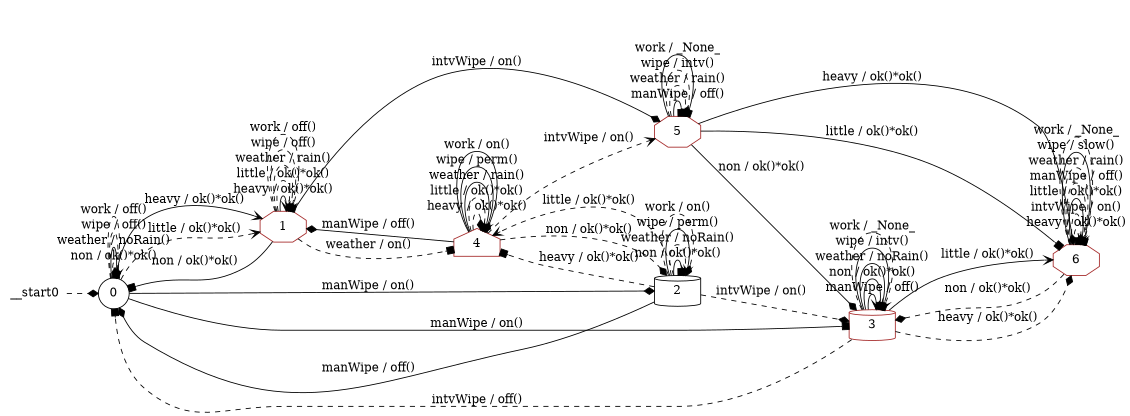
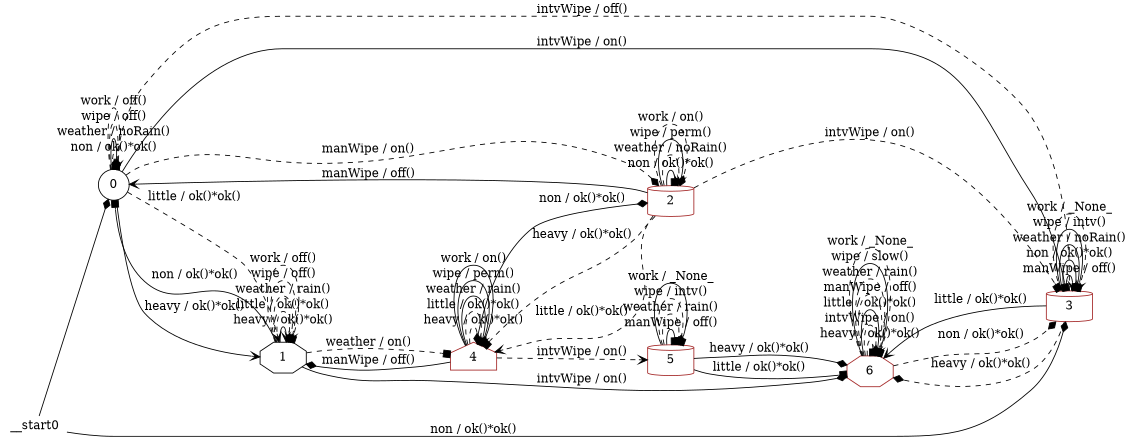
edge "1" -> "5": now "1" -> "6"
node "5": shape octagon -> cylinder
edge "5" -> "3": now "__start0" -> "3"
node "1": color brown -> black
edge "4" -> "2": style dashed -> solid
node "2": color black -> brown
edge "0" -> "2": style solid -> dashed
edge "__start0" -> "0": style dashed -> solid
edge "2" -> "3": arrowhead diamond -> box
edge "0" -> "3": label "manWipe / on()" -> "intvWipe / on()"
edge "2" -> "0": arrowhead diamond -> vee
